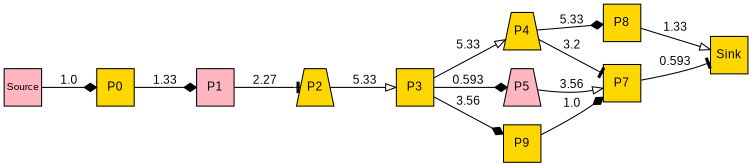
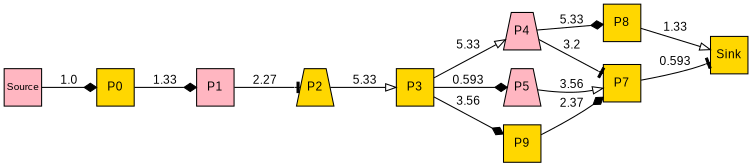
node "P4": fillcolor gold -> lightpink
edge "P9" -> "P7": label "1.0" -> "2.37"
